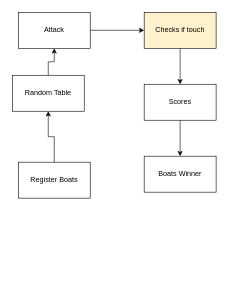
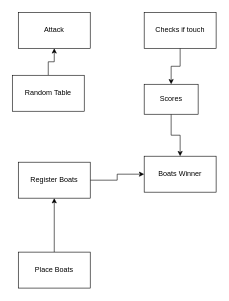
edge "Attack" -> "Checks if touch": removed
node "Checks if touch": fillcolor #fff2cc -> #ffffff
node "Scores": size 72x36 -> 54x30
edge "Register Boats" -> "Random Table": now "Register Boats" -> "Boats Winner"
edge "Place Boats" -> "Register Boats": added
node "Place Boats": added
